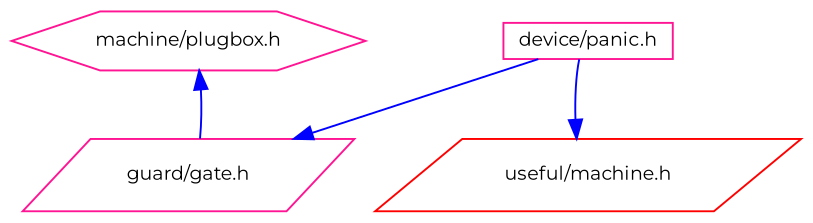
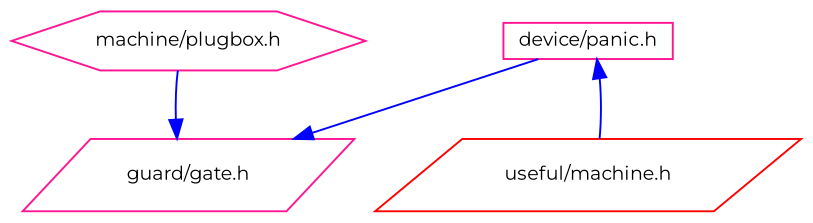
edge "device/panic.h" -> "useful/machine.h": reversed
edge "guard/gate.h" -> "machine/plugbox.h": reversed
